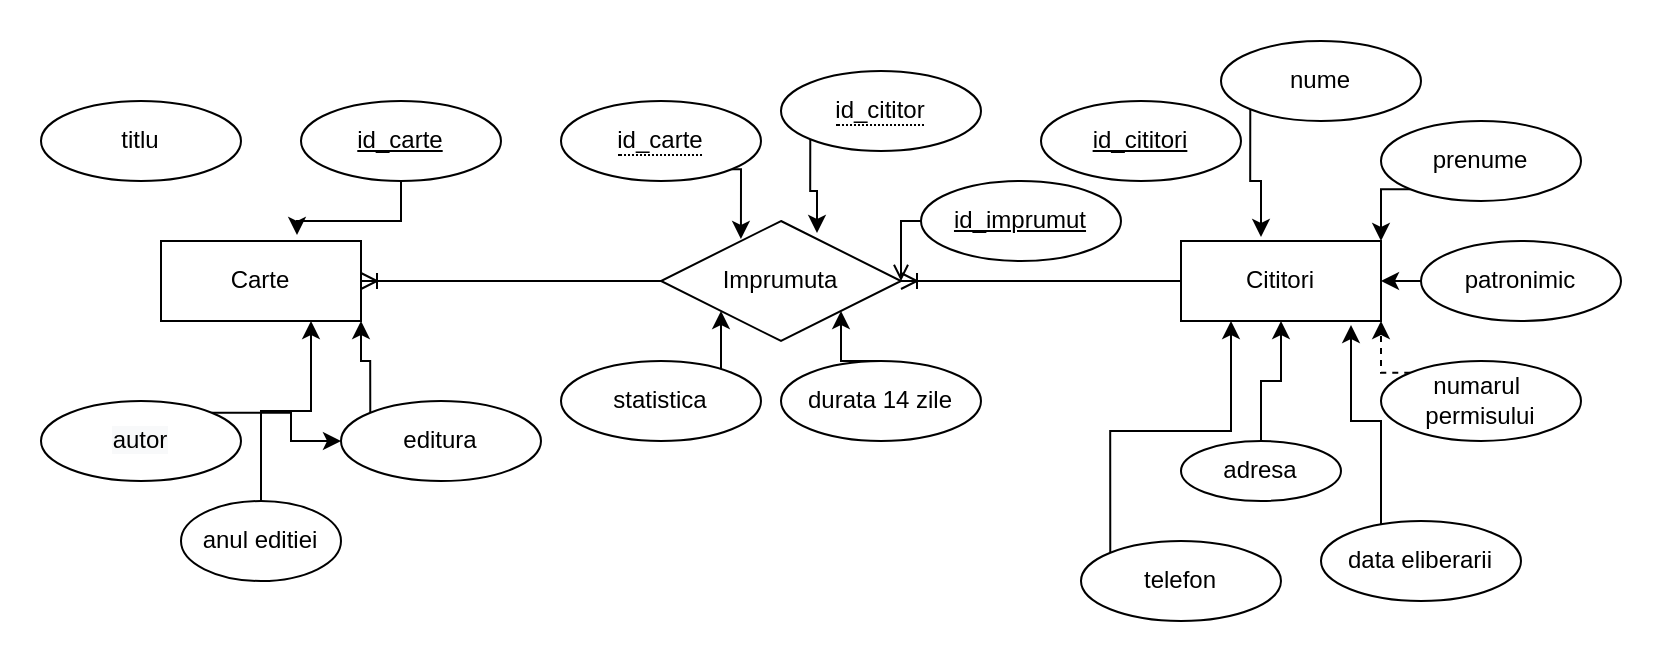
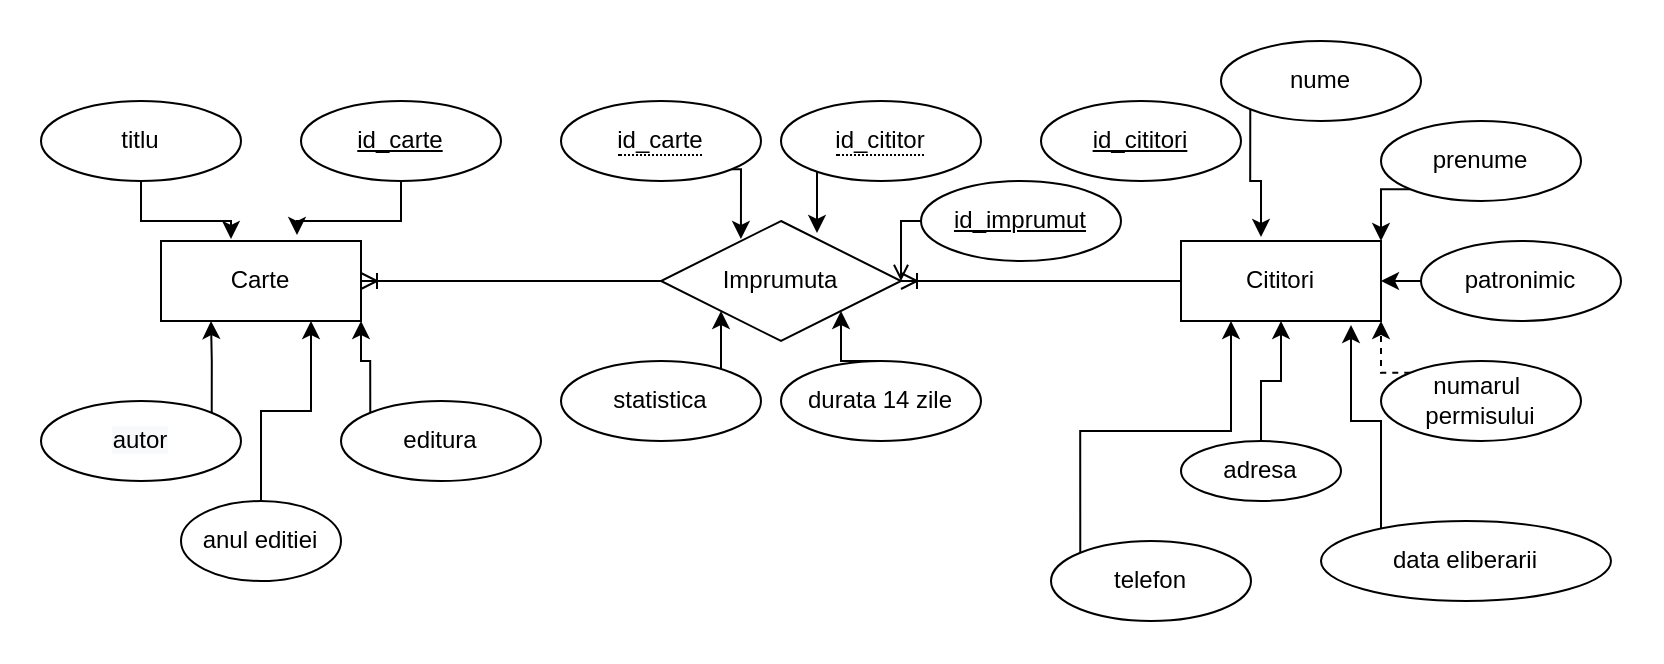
node "id_cititor": moved (881, 111) -> (881, 141)
edge "titlu" -> "Carte": added
edge "autor" -> "editura": now "autor" -> "Carte"
node "data eliberarii": size 200x80 -> 290x80
node "telefon": moved (1181, 581) -> (1151, 581)
